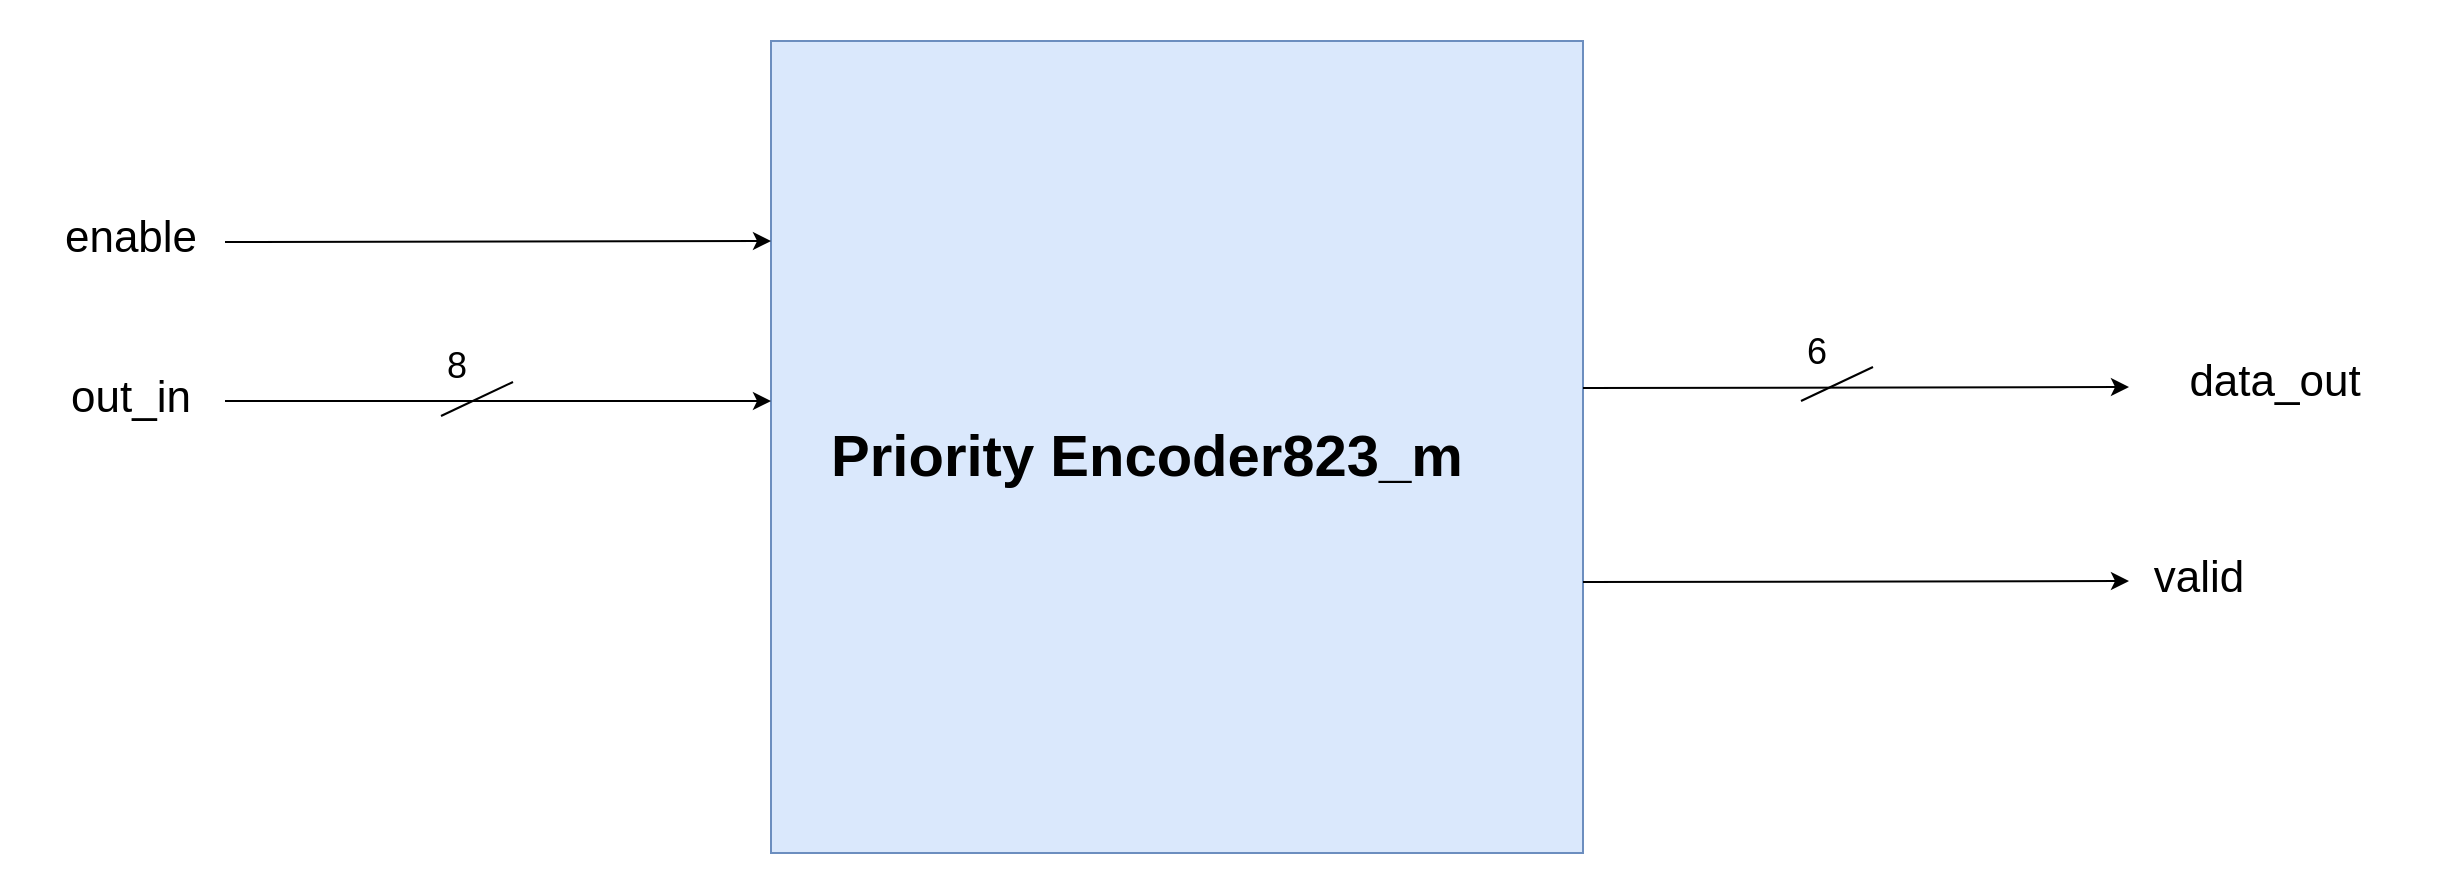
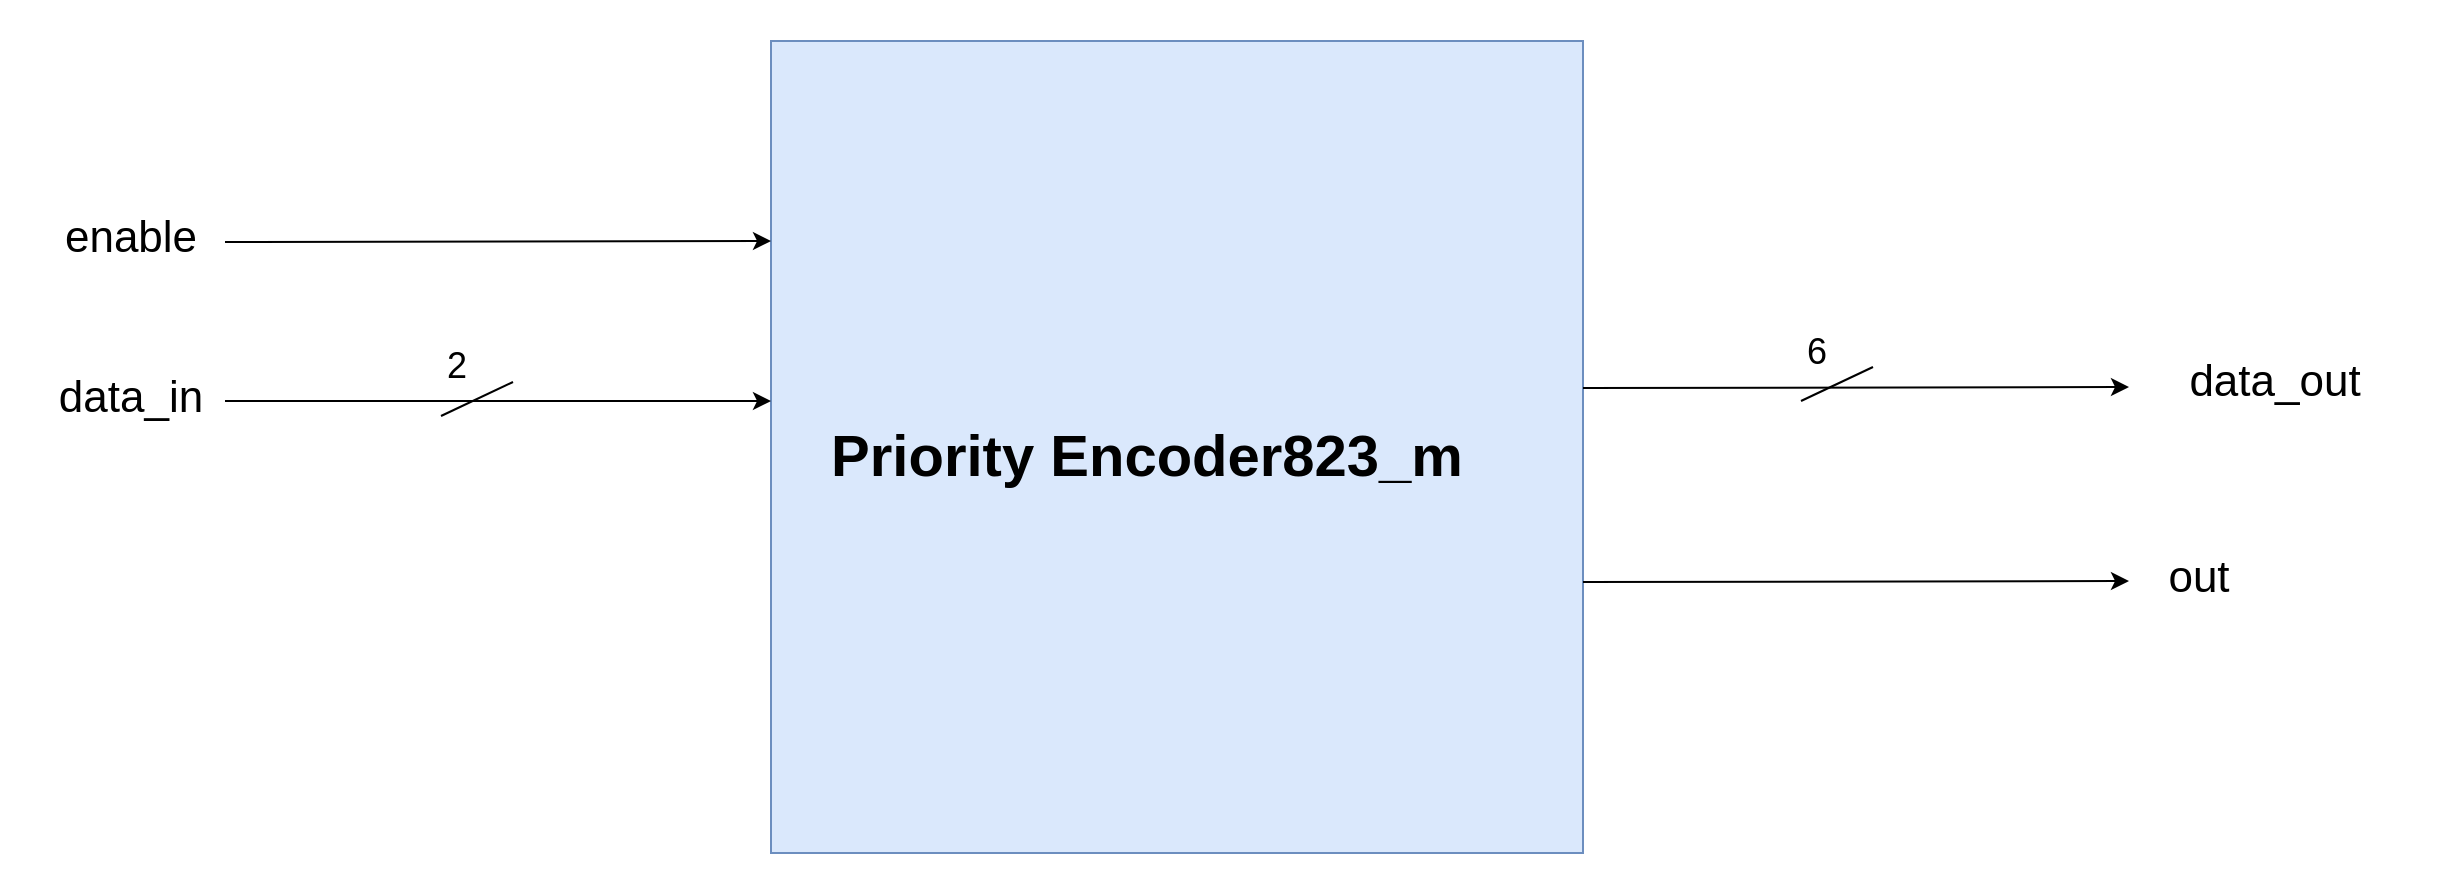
node "8": label "8" -> "2"
node "out_in": label "out_in" -> "data_in"
node "valid": label "valid" -> "out"
